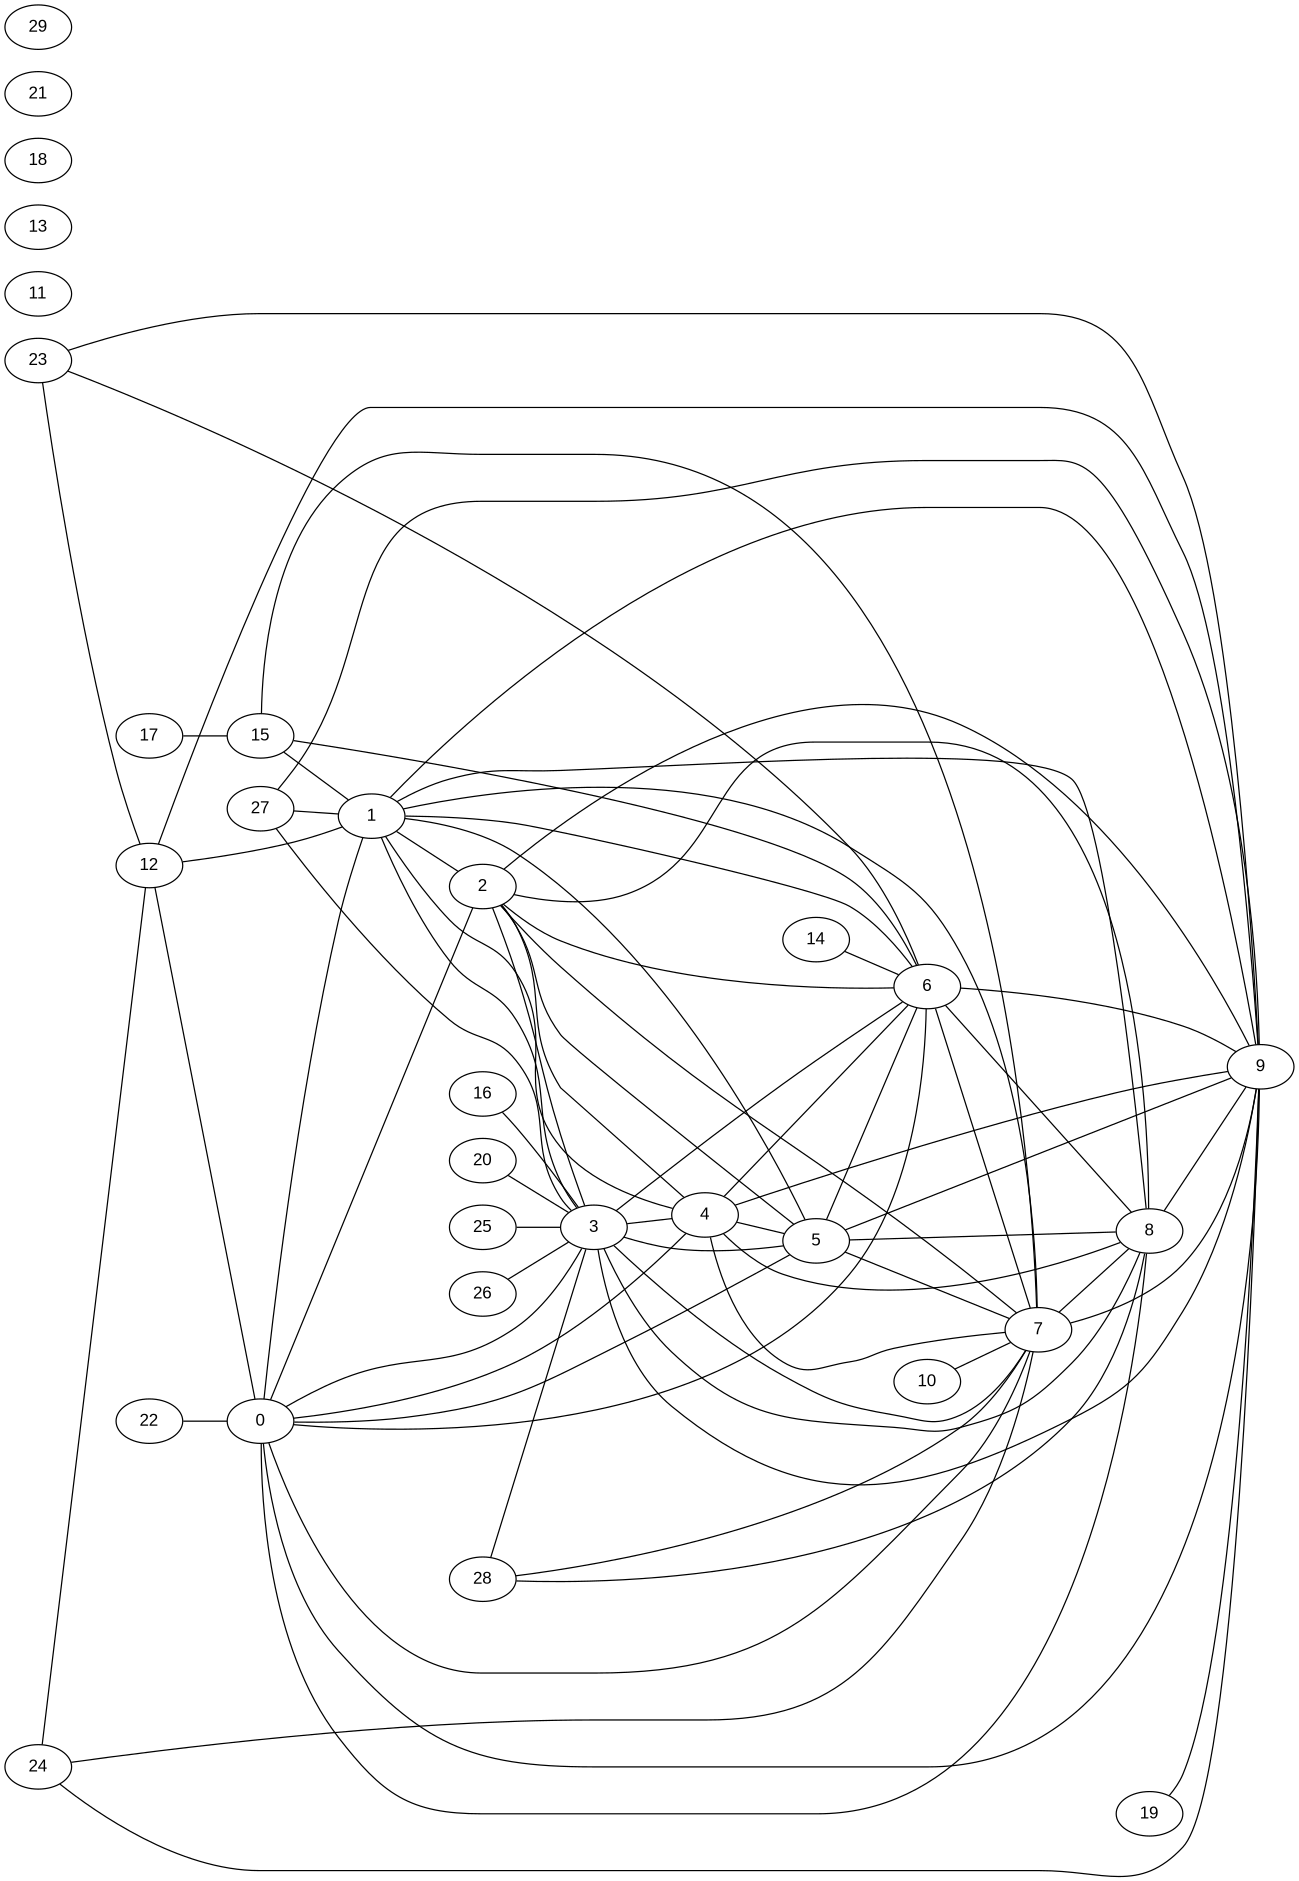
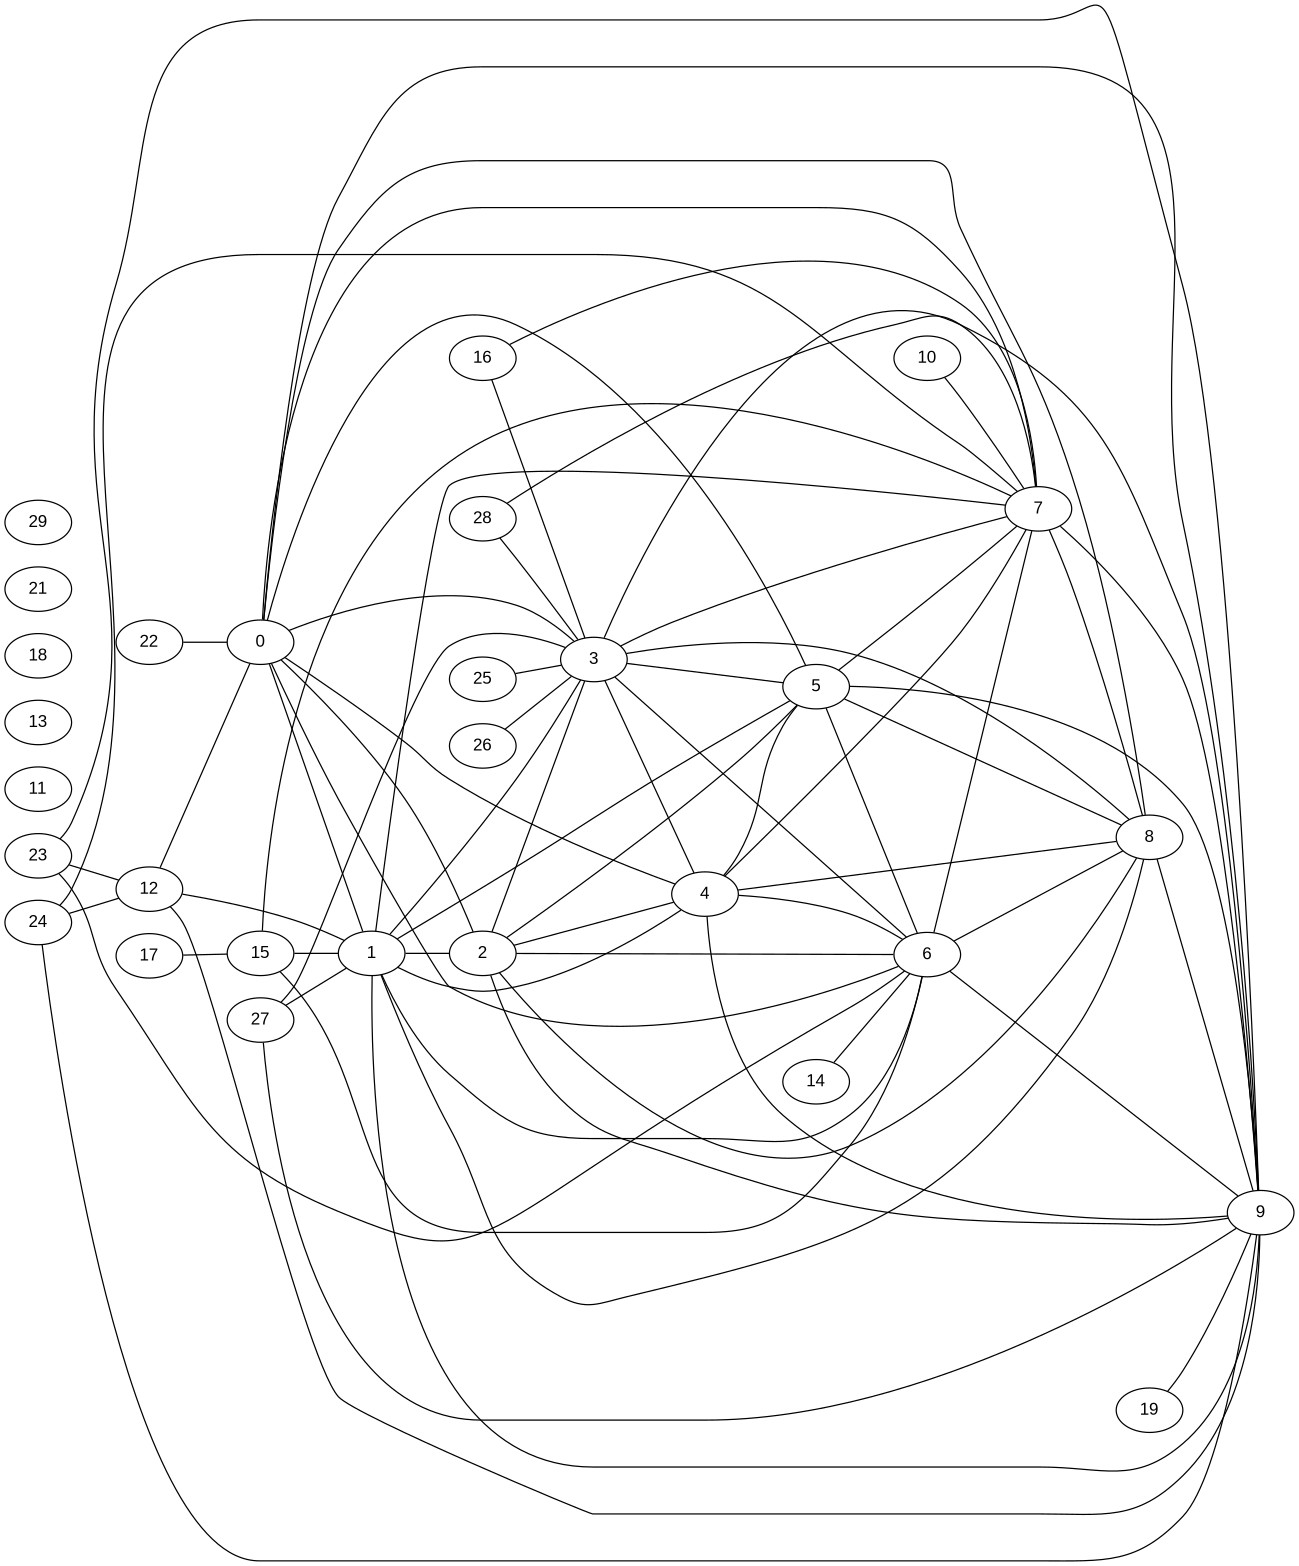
edge "2" -- "7": now "16" -- "7"
node "20": removed
edge "8" -- "28": removed
